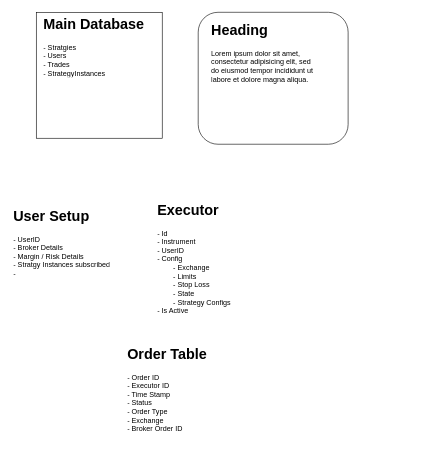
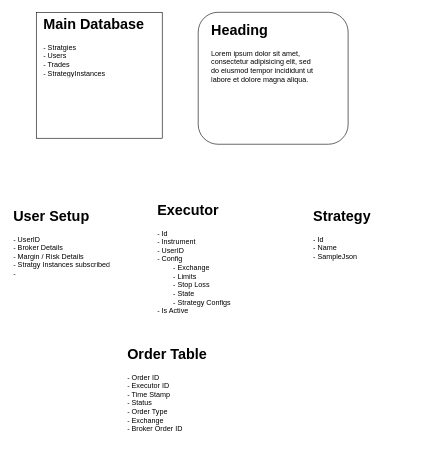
node "Strategy - Id - Name - SampleJson": added
